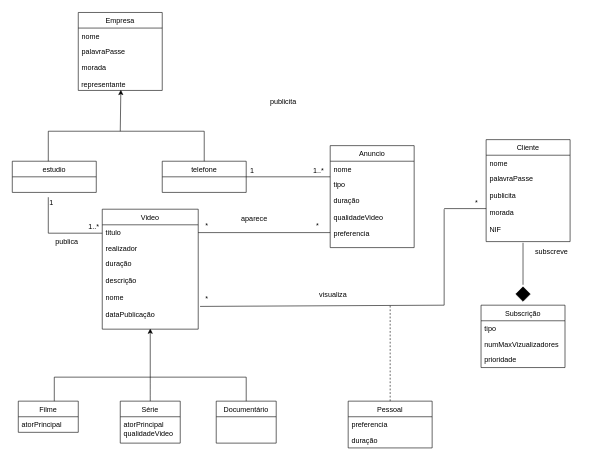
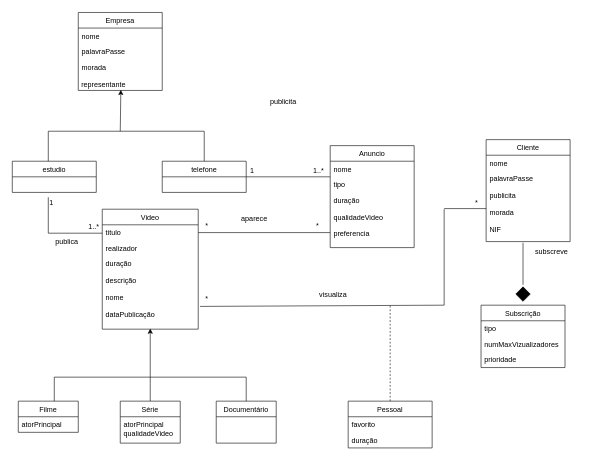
node "preferencia": label "preferencia" -> "favorito"
